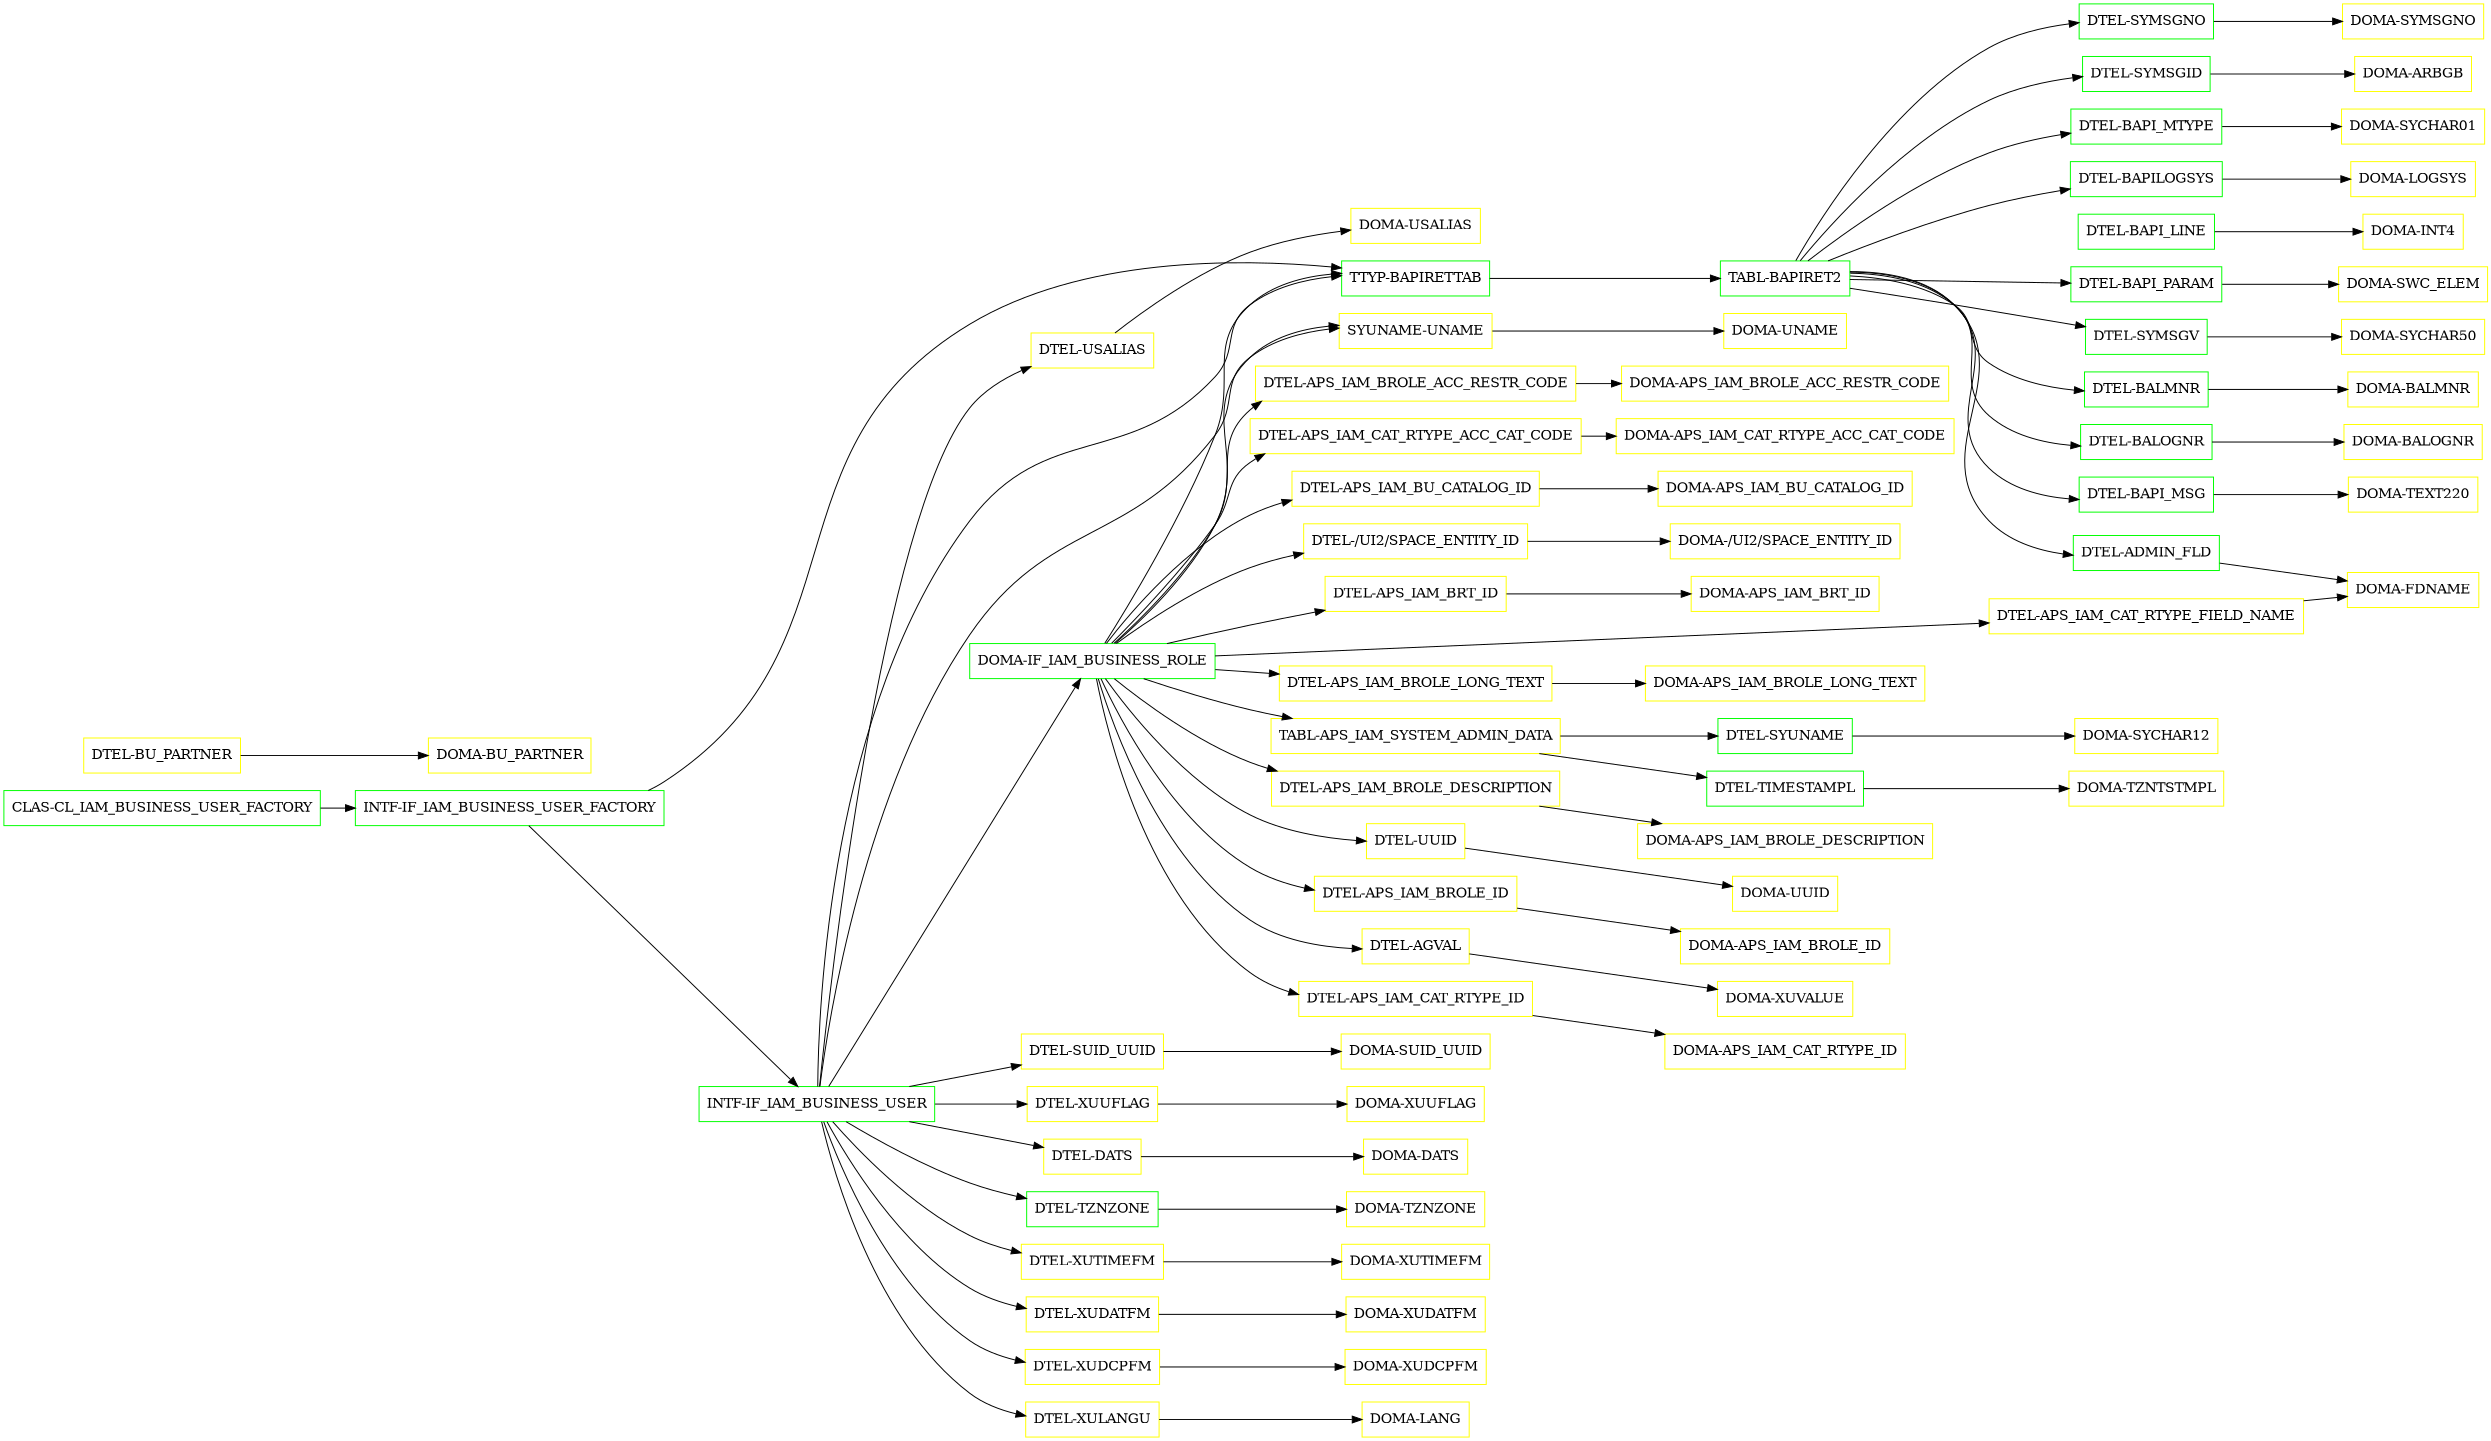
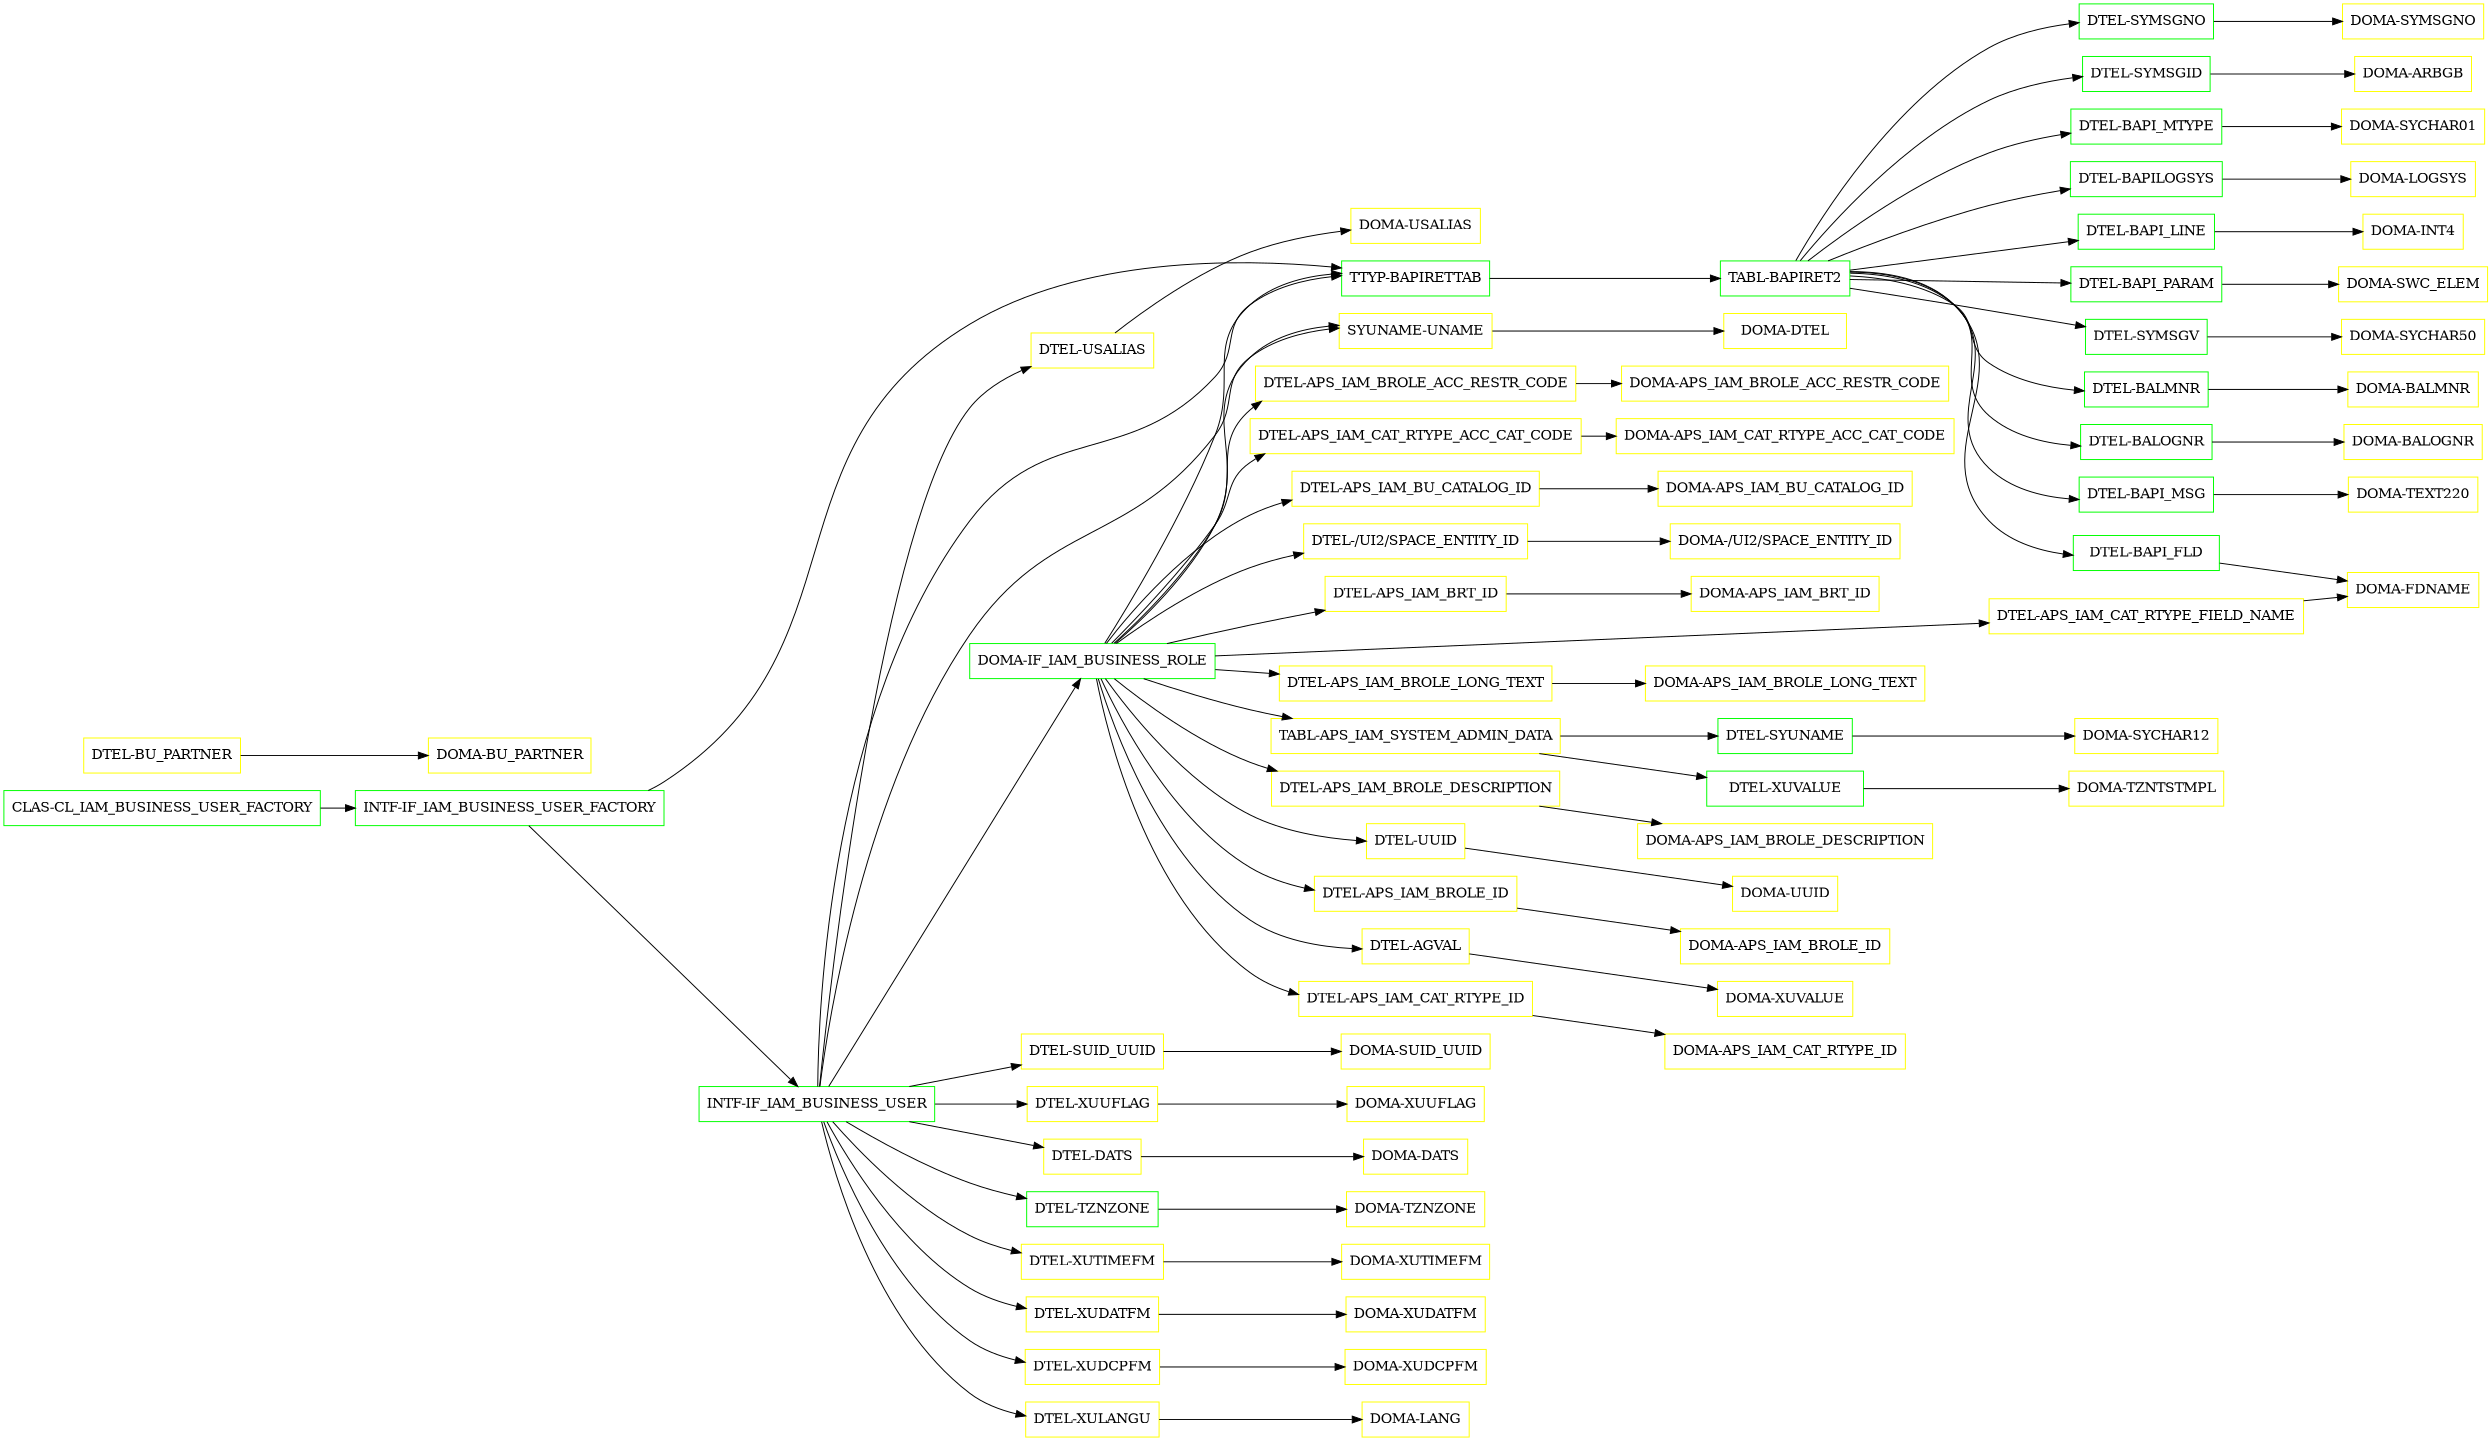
edge "TABL-BAPIRET2" -> "DTEL-BAPI_LINE": added
node "DOMA-UNAME": label "DOMA-UNAME" -> "DOMA-DTEL"
node "DTEL-ADMIN_FLD": label "DTEL-ADMIN_FLD" -> "DTEL-BAPI_FLD"
node "DTEL-TIMESTAMPL": label "DTEL-TIMESTAMPL" -> "DTEL-XUVALUE"
